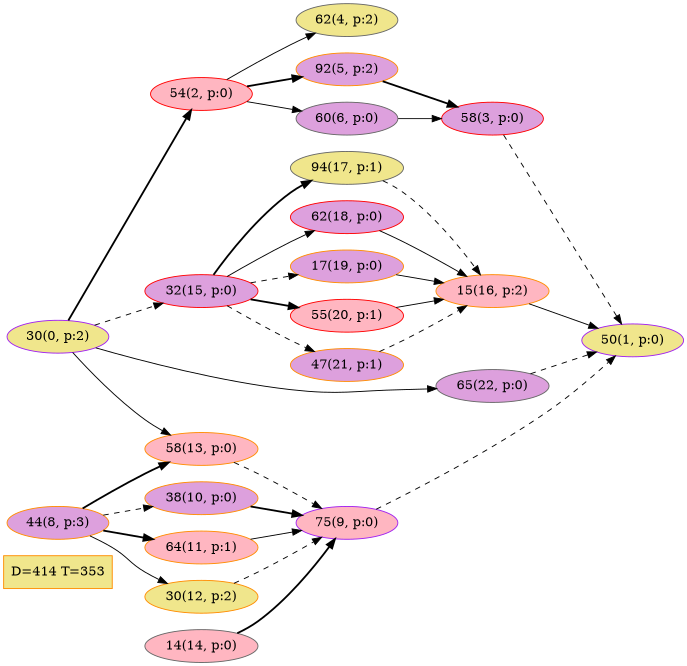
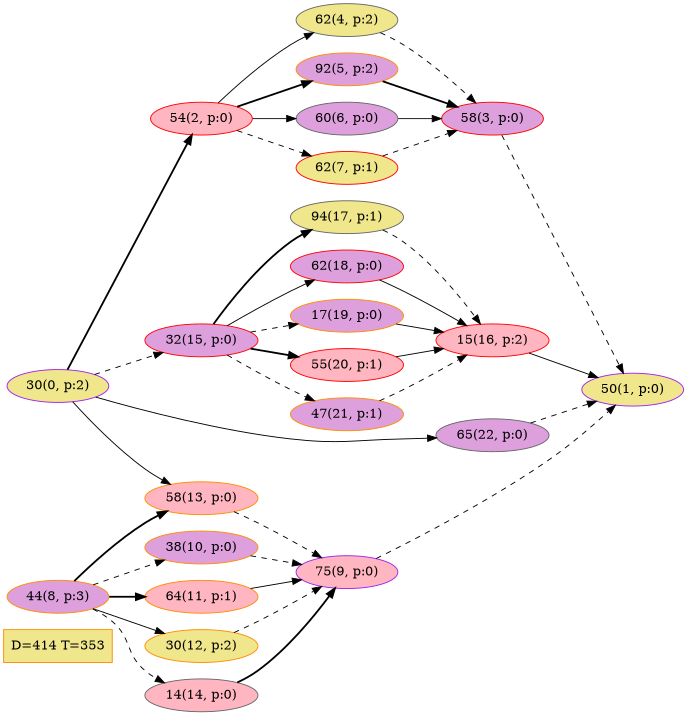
edge "62(4, p:2)" -> "58(3, p:0)": added
node "62(7, p:1)": added
node "15(16, p:2)": color darkorange -> red
edge "38(10, p:0)" -> "75(9, p:0)": style bold -> dashed
edge "44(8, p:3)" -> "14(14, p:0)": added
